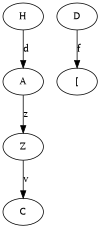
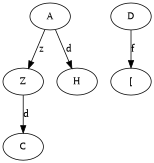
edge "H" -> "A": reversed
edge "Z" -> "C": label "v" -> "d"
